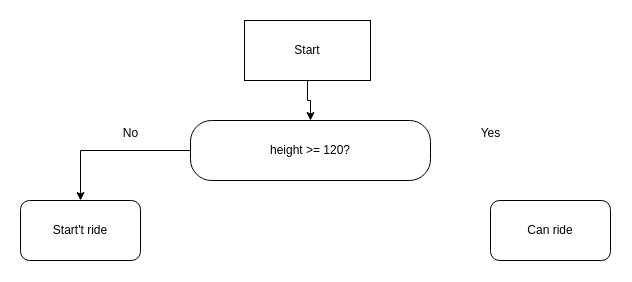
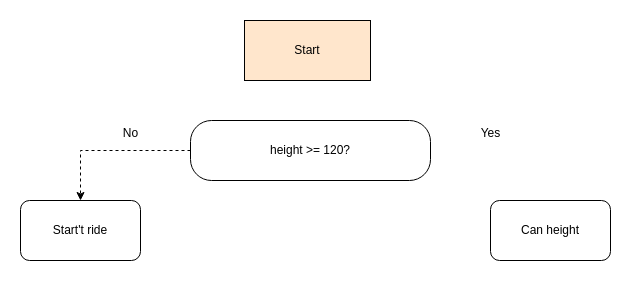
node "Start": fillcolor #ffffff -> #ffe6cc
edge "Start" -> "height >= 120?": removed
edge "height >= 120?" -> "Start't ride": style solid -> dashed
node "Can ride": label "Can ride" -> "Can height"
